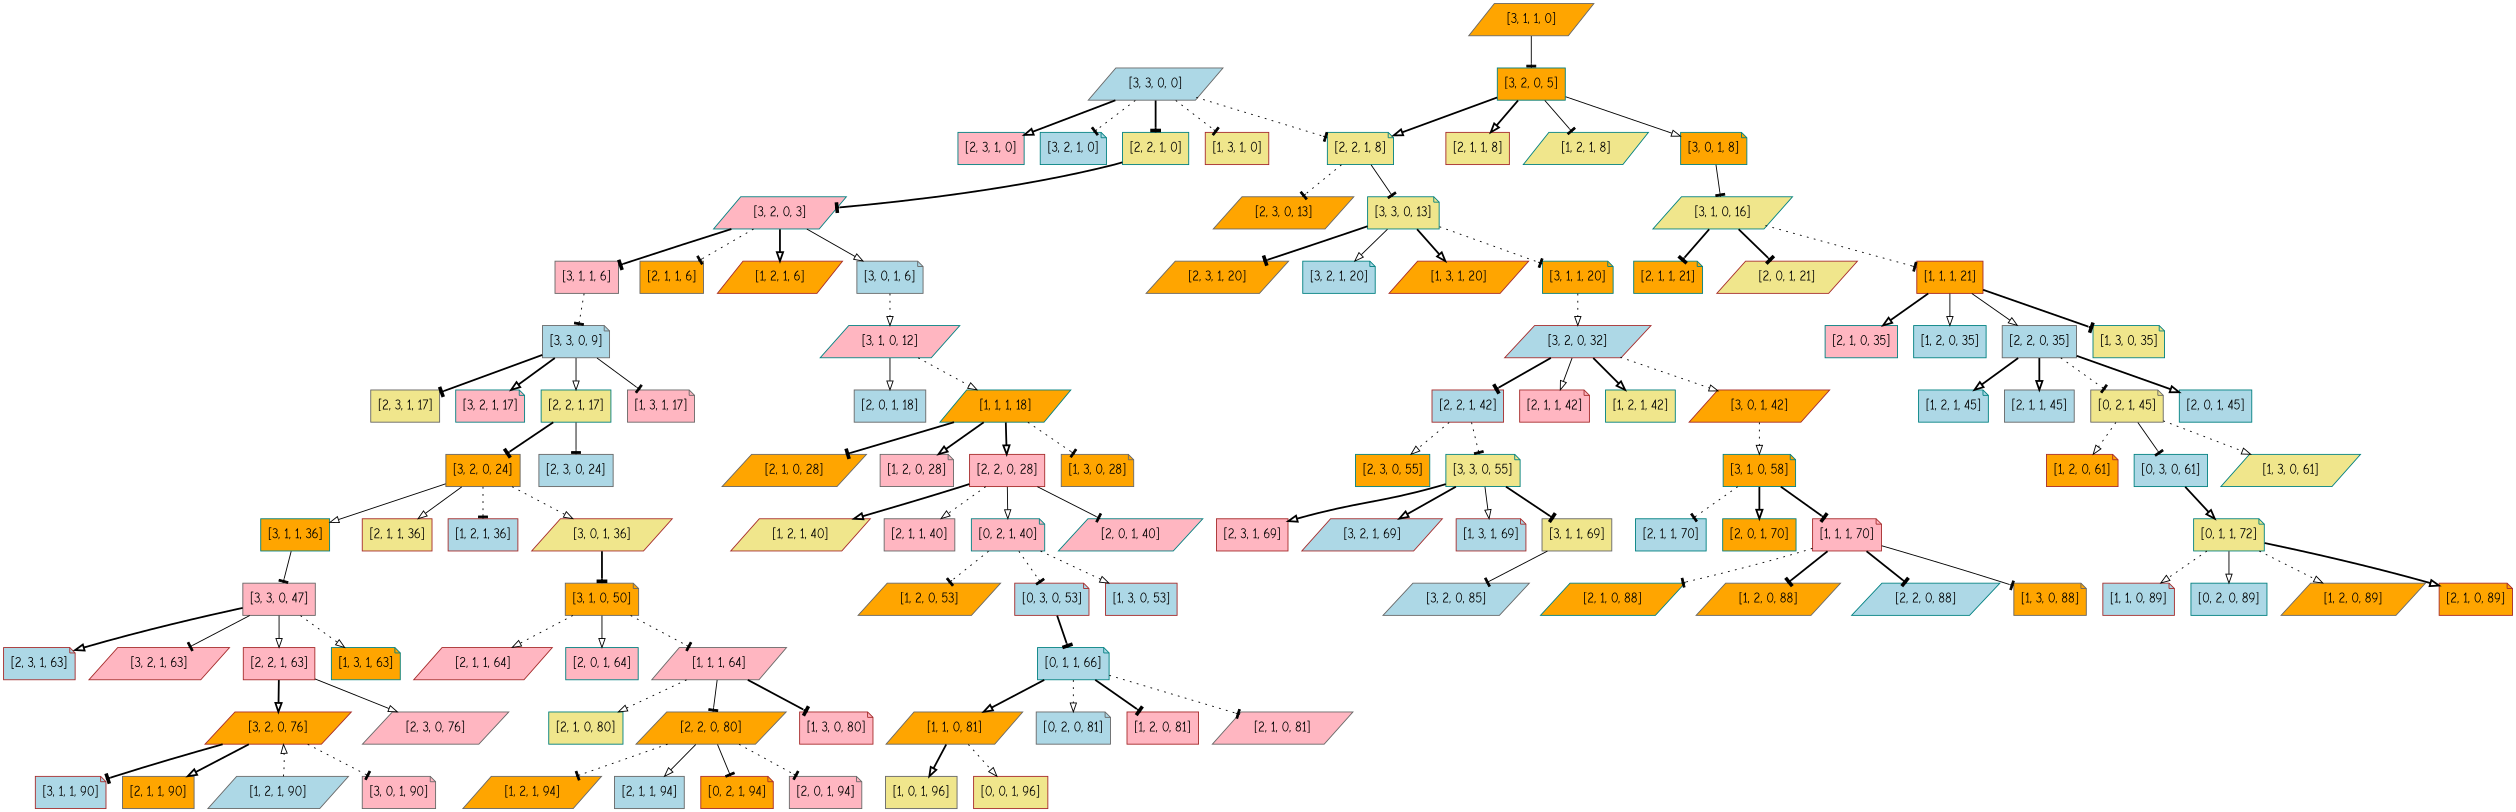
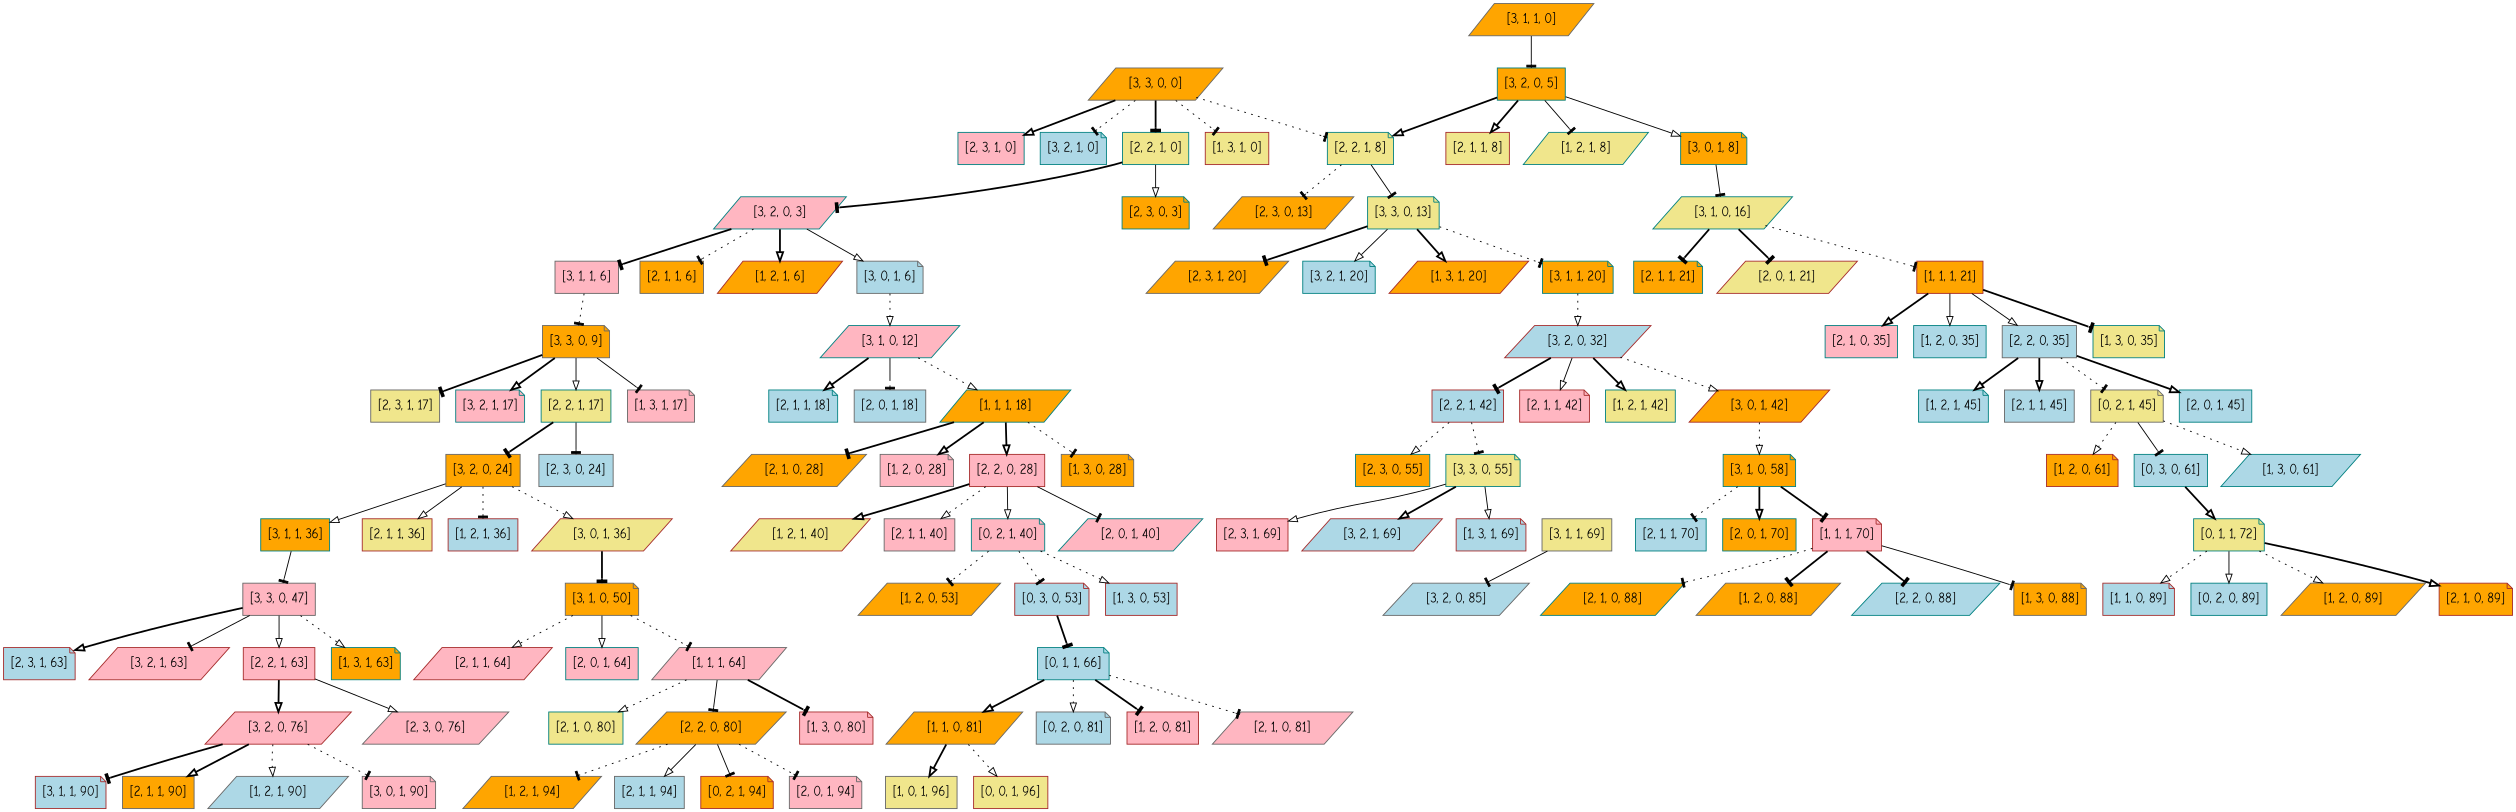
node "[3, 3, 0, 0]": fillcolor lightblue -> orange
node "[2, 3, 0, 3]": added
node "[3, 3, 0, 9]": fillcolor lightblue -> orange
edge "[3, 1, 0, 12]" -> "[2, 0, 1, 18]": arrowhead onormal -> tee
node "[2, 1, 1, 18]": added
node "[1, 3, 0, 61]": fillcolor khaki -> lightblue
edge "[3, 3, 0, 55]" -> "[3, 1, 1, 69]": removed
edge "[3, 3, 0, 55]" -> "[2, 3, 1, 69]": style bold -> solid
node "[3, 2, 0, 76]": fillcolor orange -> lightpink
edge "[1, 2, 1, 90]" -> "[3, 2, 0, 76]": reversed
